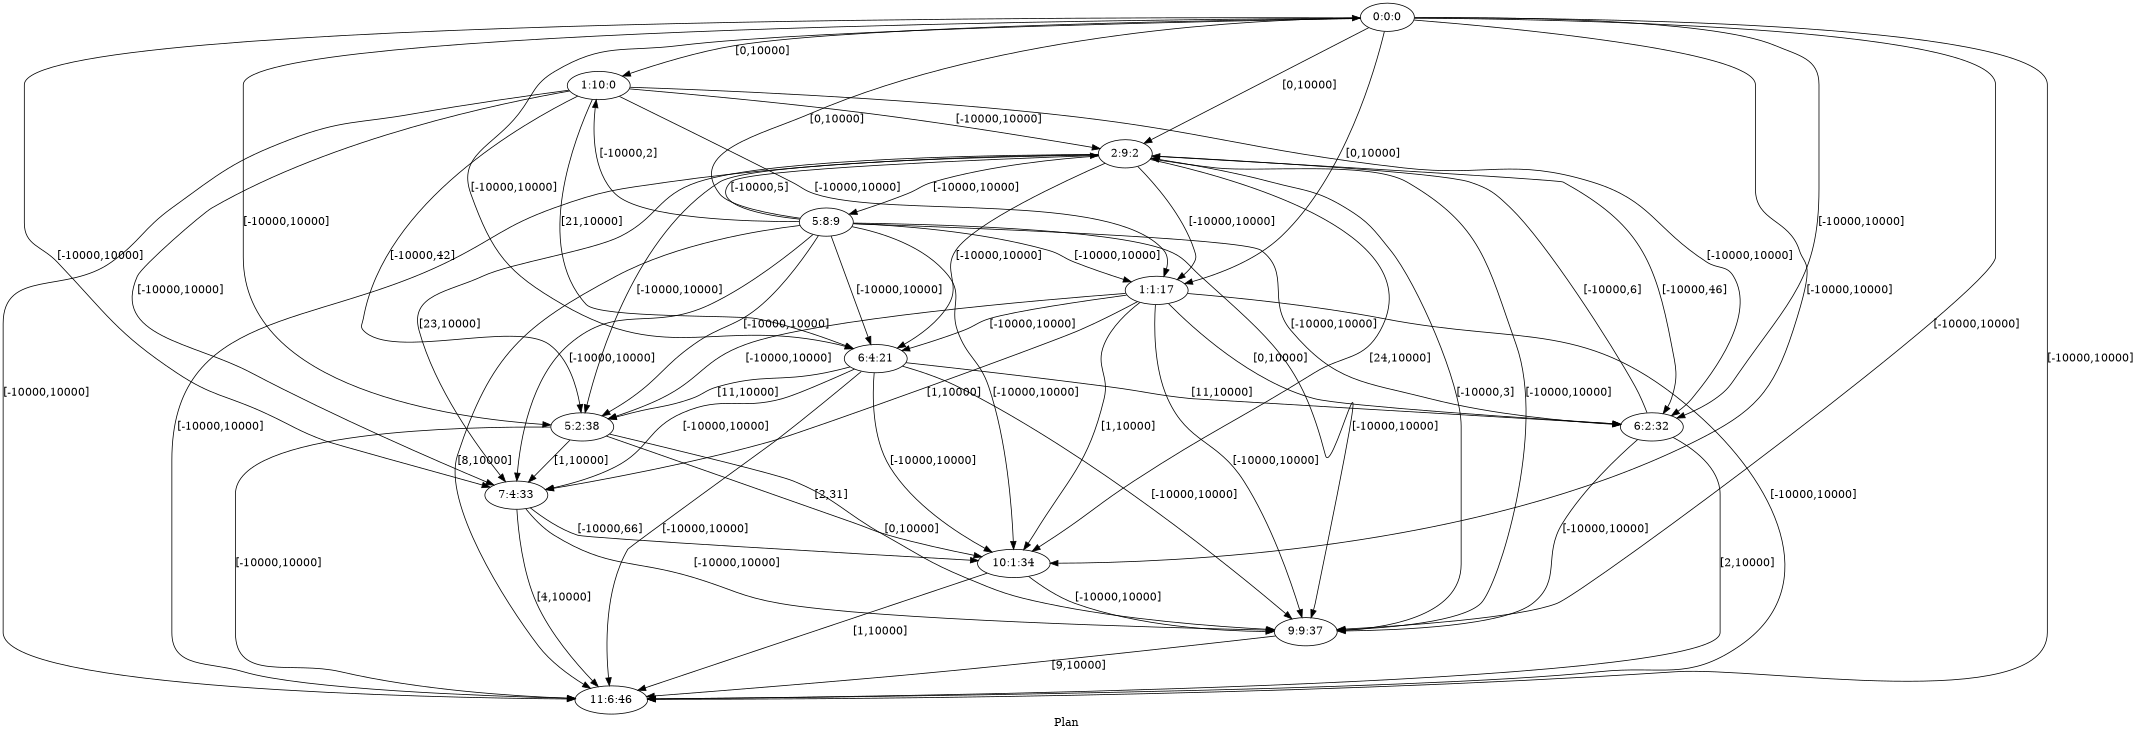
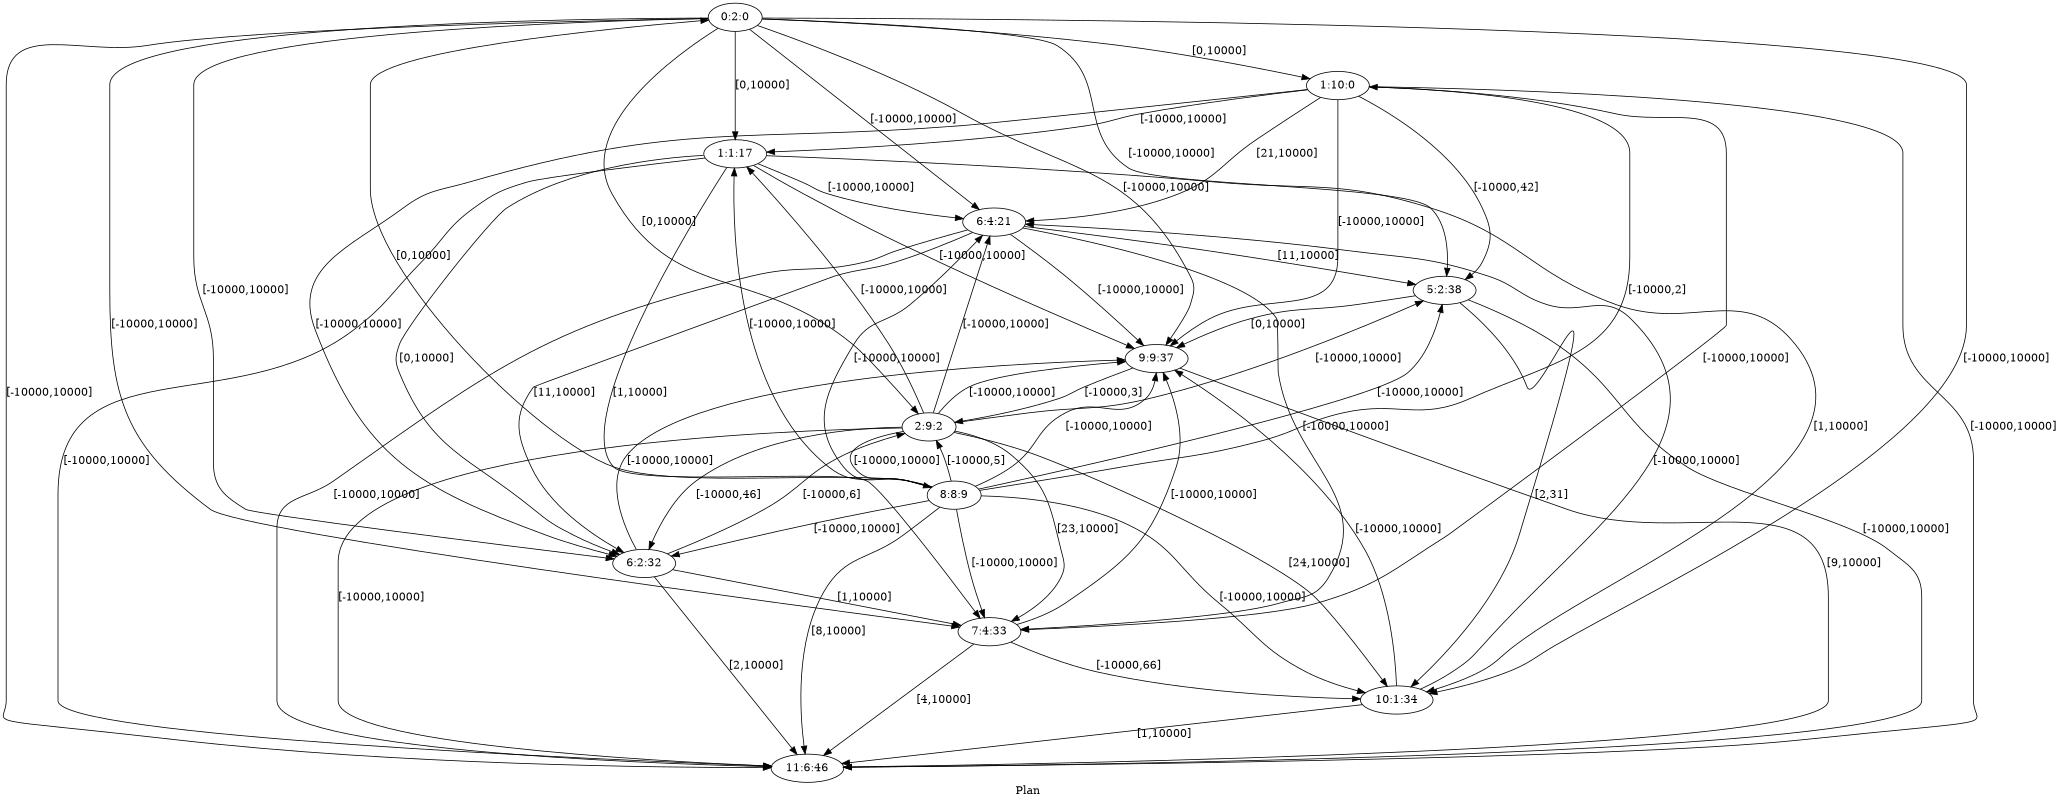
node "0:0:0": label "0:0:0" -> "0:2:0"
edge "1:10:0" -> "2:9:2": now "1:10:0" -> "9:9:37"
node "5:8:9": label "5:8:9" -> "8:8:9"
edge "1:1:17" -> "5:2:38": removed, label "[-10000,10000]"
edge "5:2:38" -> "7:4:33": now "6:2:32" -> "7:4:33"
edge "6:4:21" -> "10:1:34": reversed
